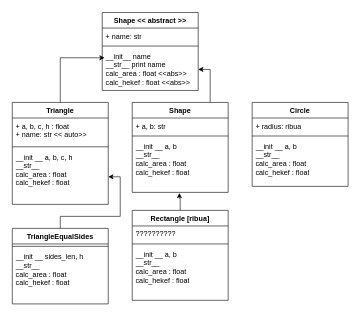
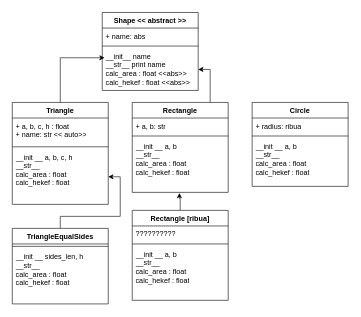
node "+ name: str": label "+ name: str" -> "+ name: abs"
node "Shape": label "Shape" -> "Rectangle"
